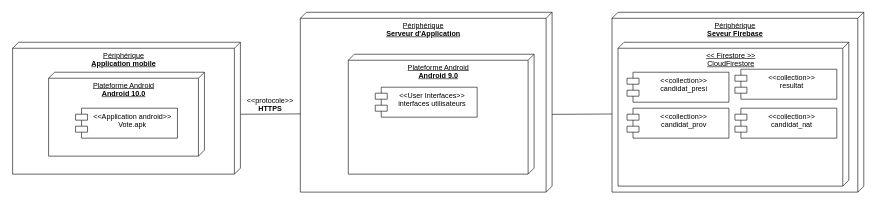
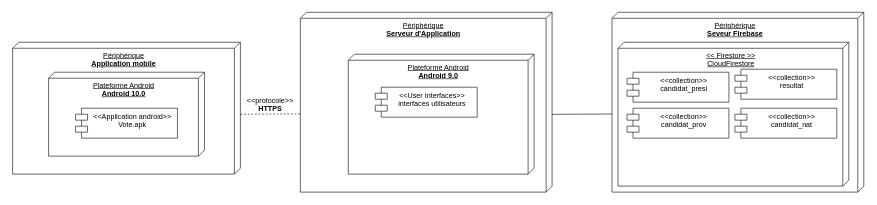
edge "Périphérique Serveur d'Application" -- "Périphérique Application mobile": style solid -> dashed
